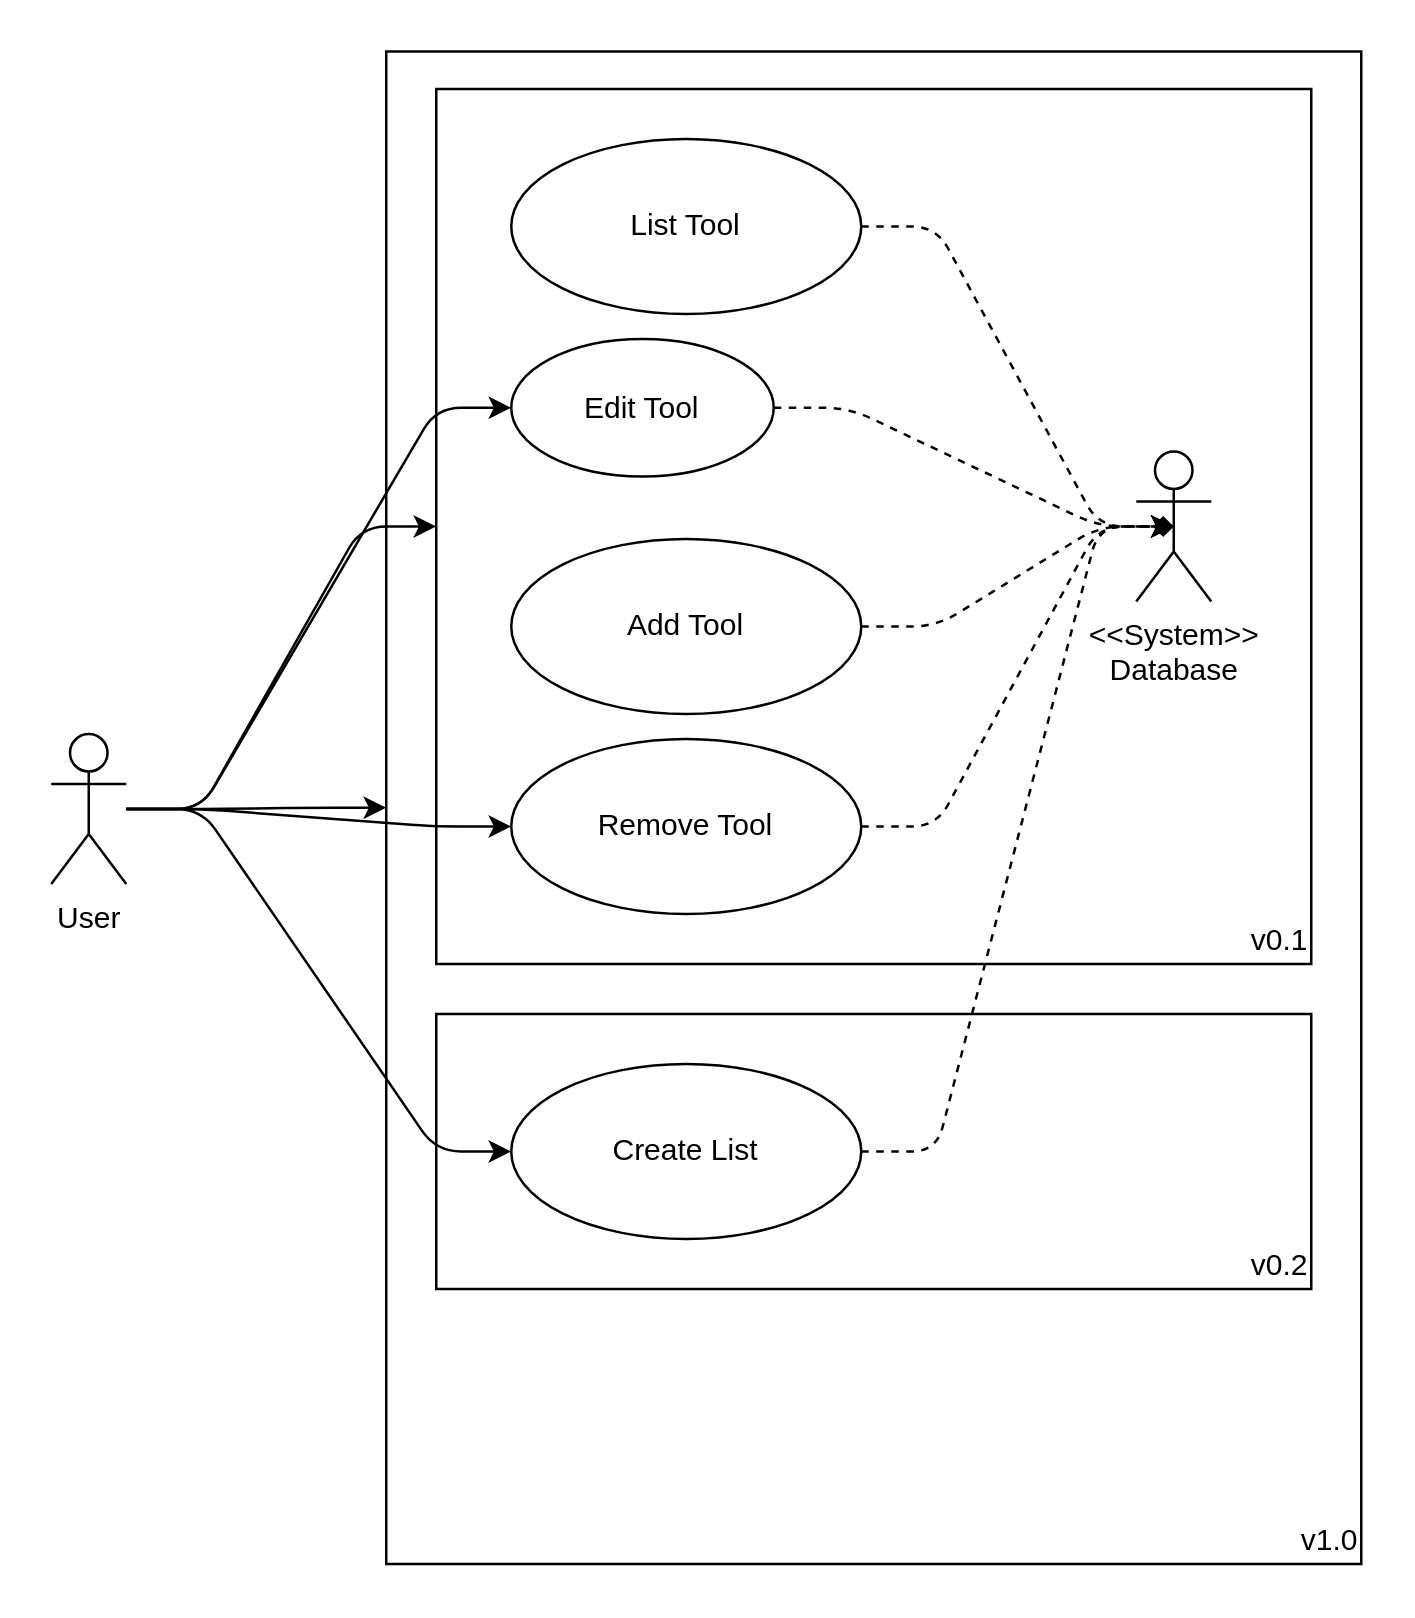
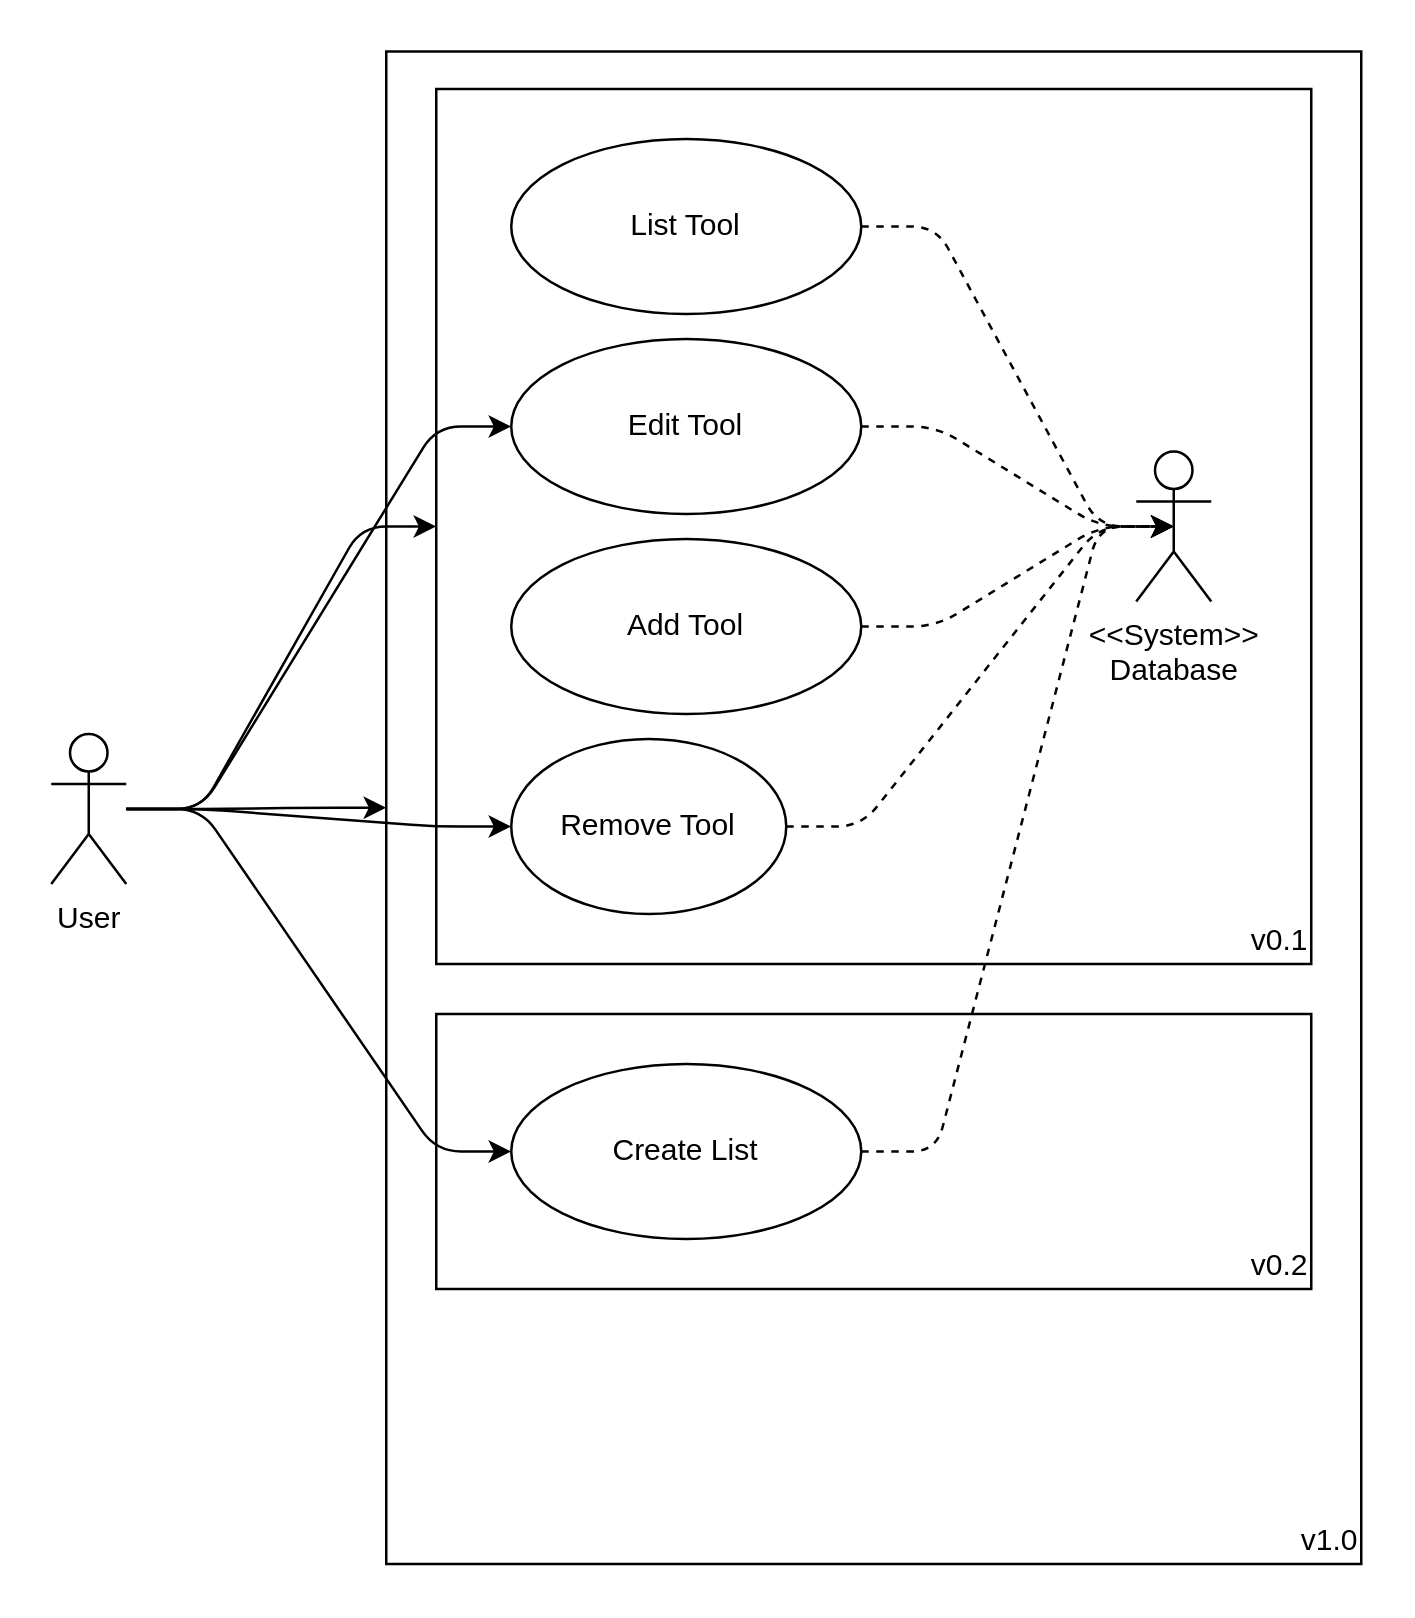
node "Edit Tool": size 263x138 -> 350x175
edge "Add Tool" -> "<<System>> Database": arrowhead diamond -> classic
node "Remove Tool": size 350x175 -> 275x175
